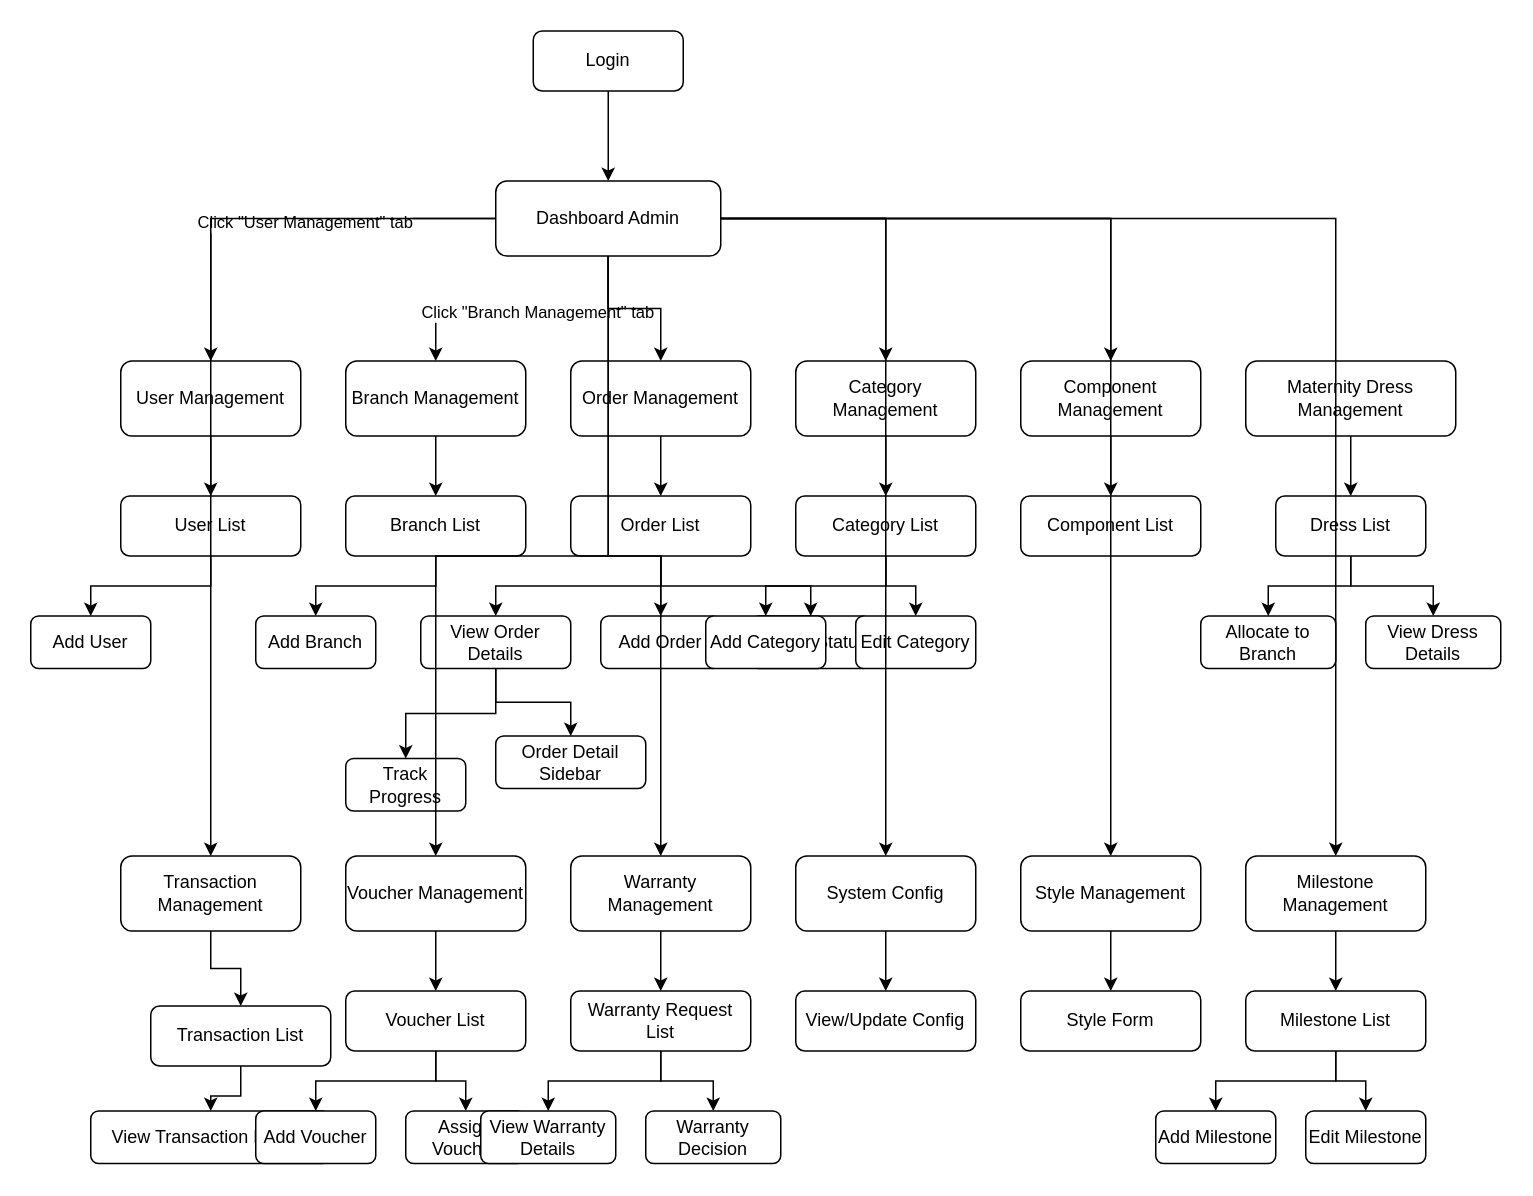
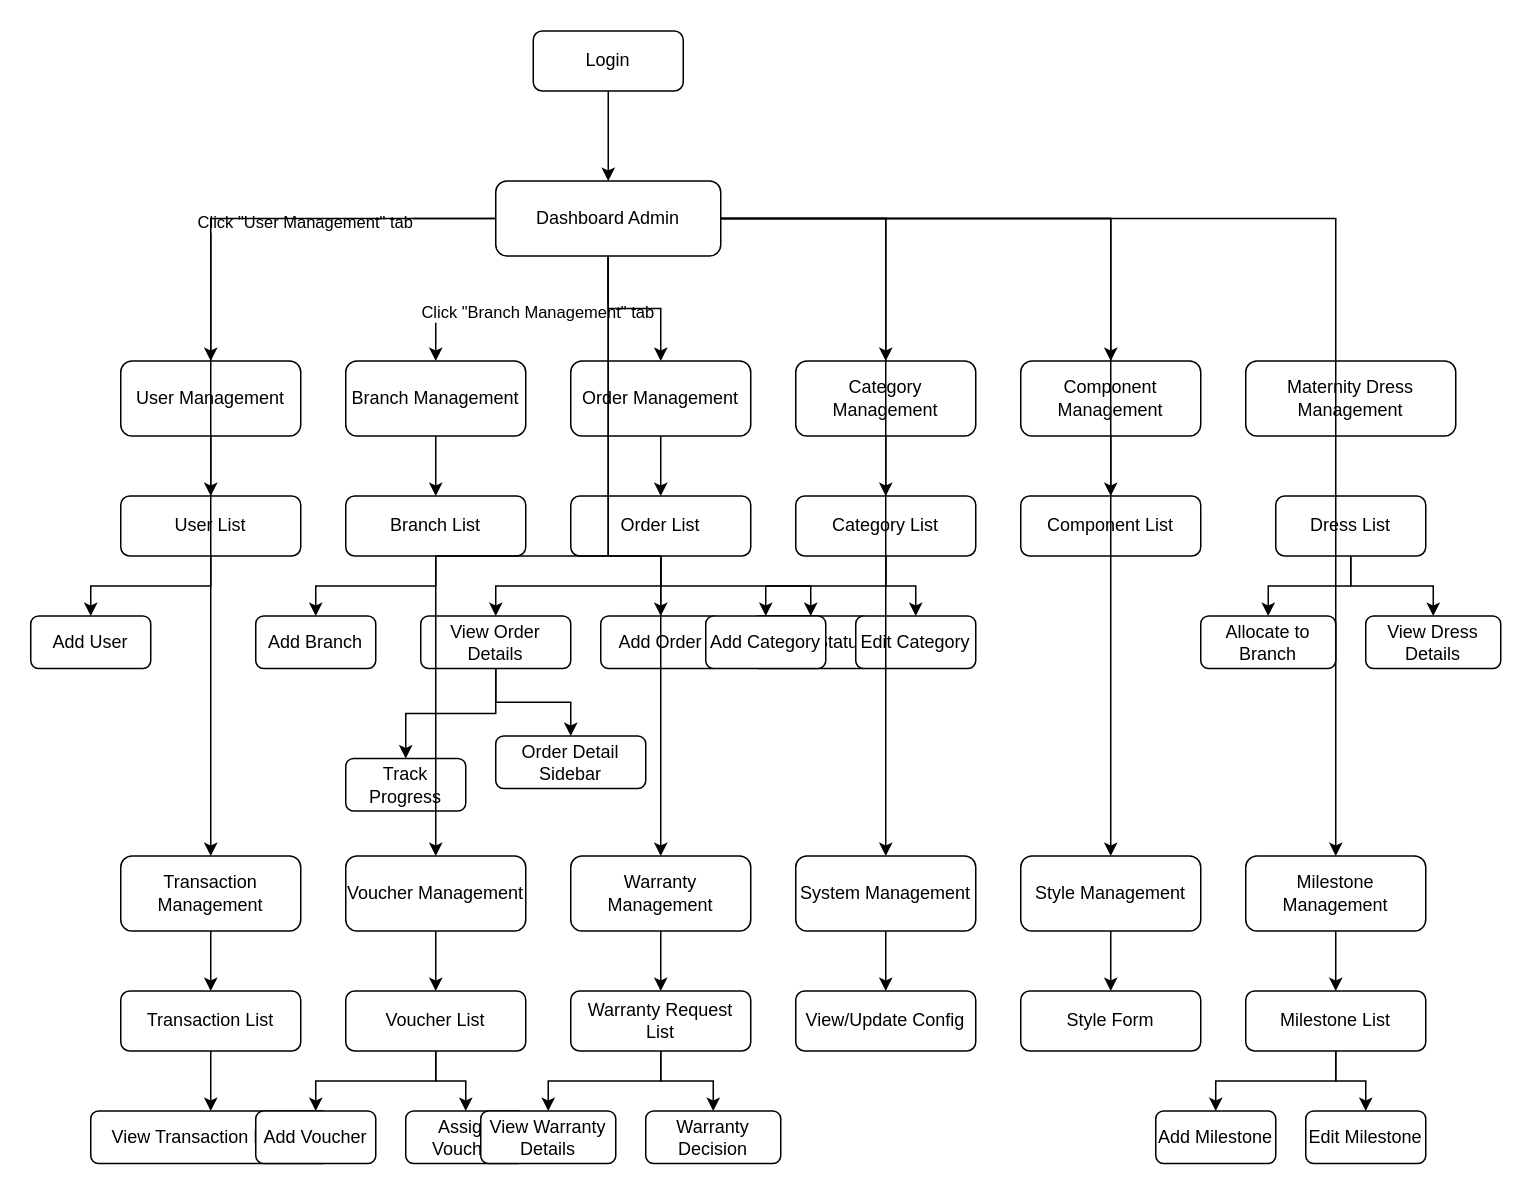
edge "Maternity Dress Management" -> "Dress List": removed
node "System Config": label "System Config" -> "System Management"
node "Transaction List": moved (241, 1036) -> (211, 1021)
